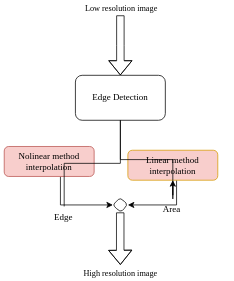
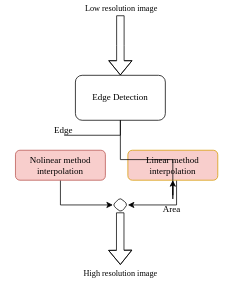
node "Nolinear method interpolation": moved (49, 162) -> (60, 165)
node "Edge": moved (64, 214) -> (64, 128)
